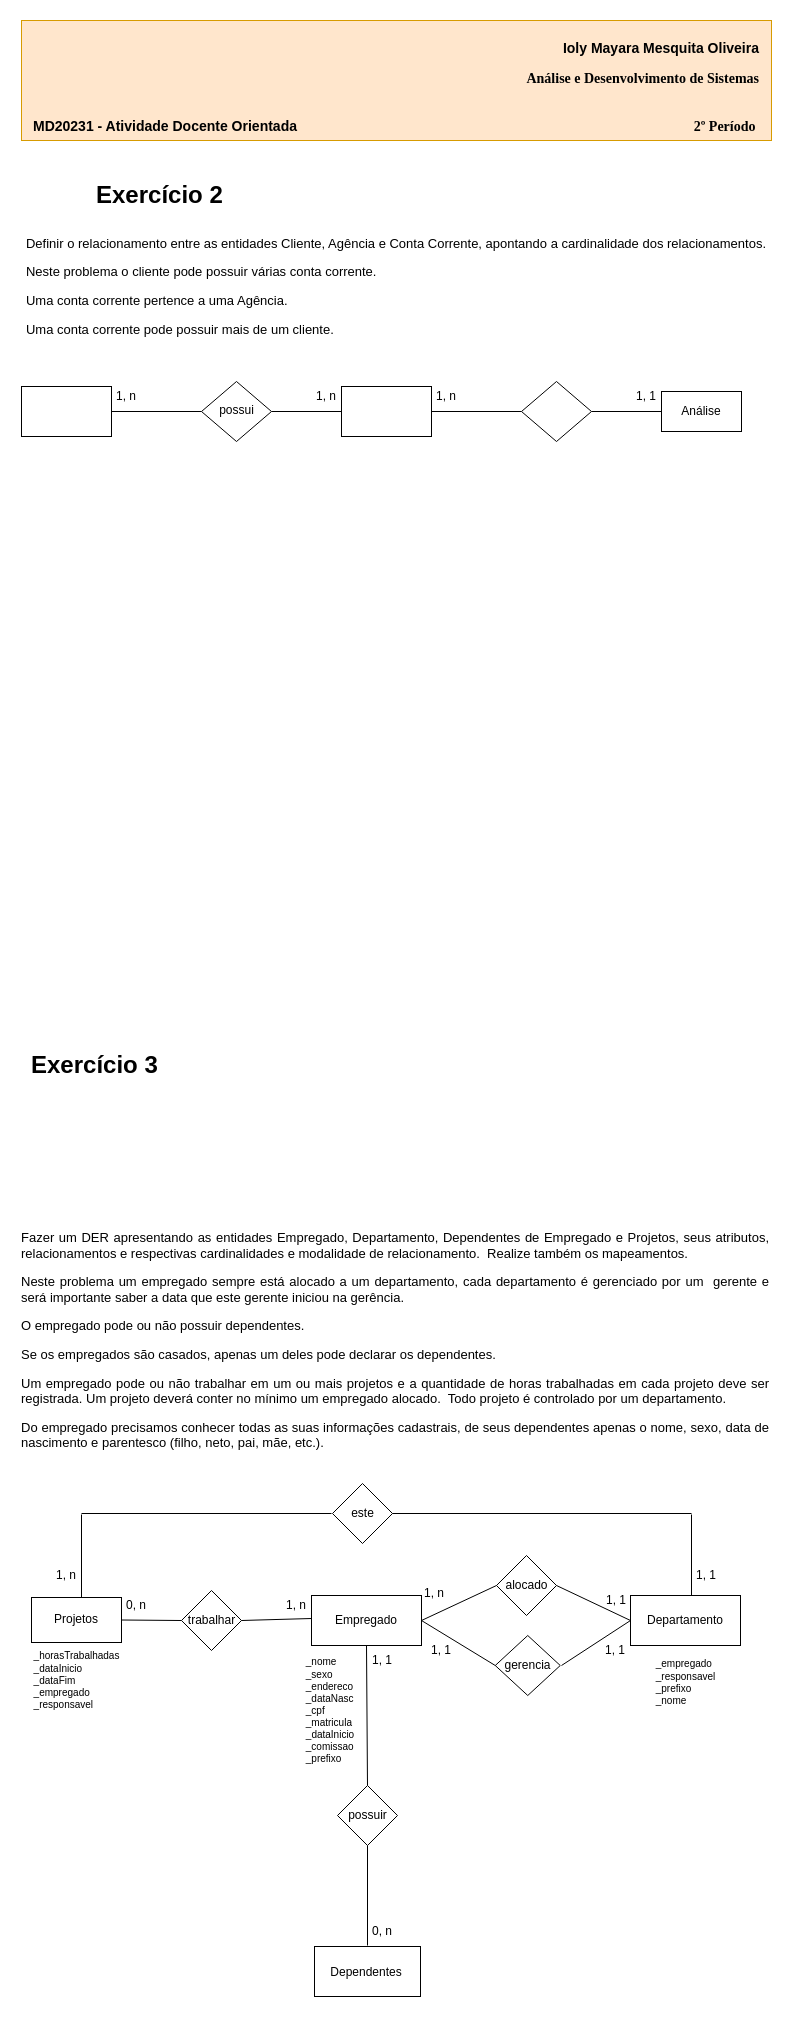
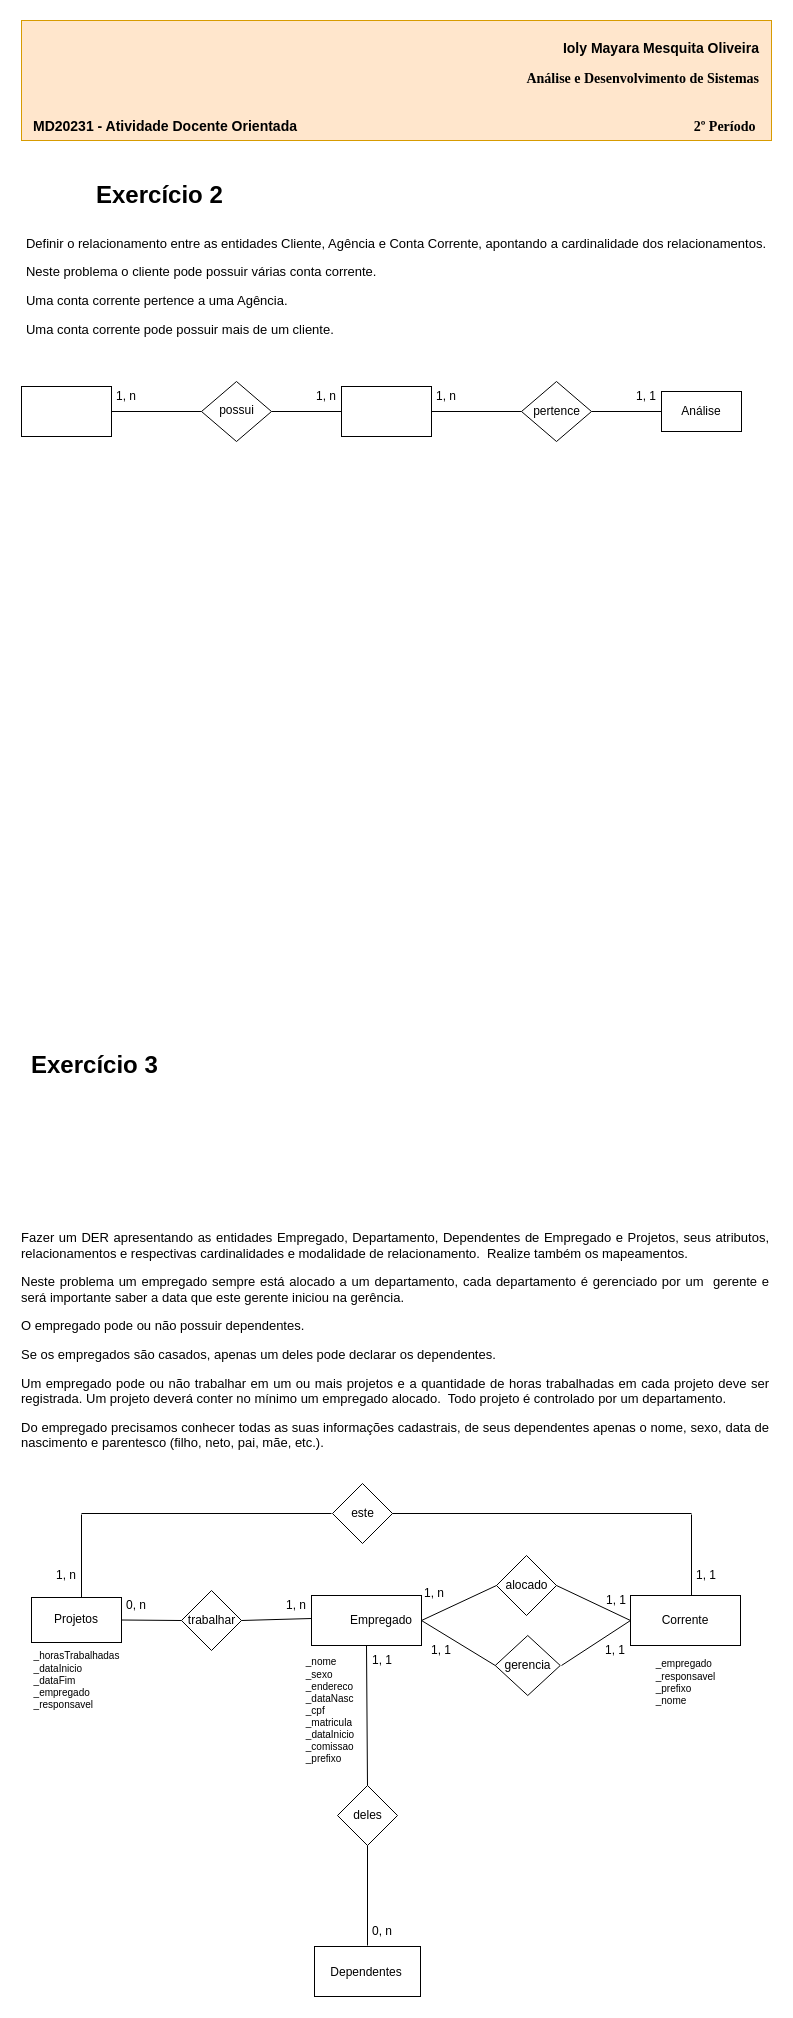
node "pertence": added
node "Empregado": moved (367, 1621) -> (382, 1621)
node "Departamento": label "Departamento" -> "Corrente"
node "possuir": label "possuir" -> "deles"
